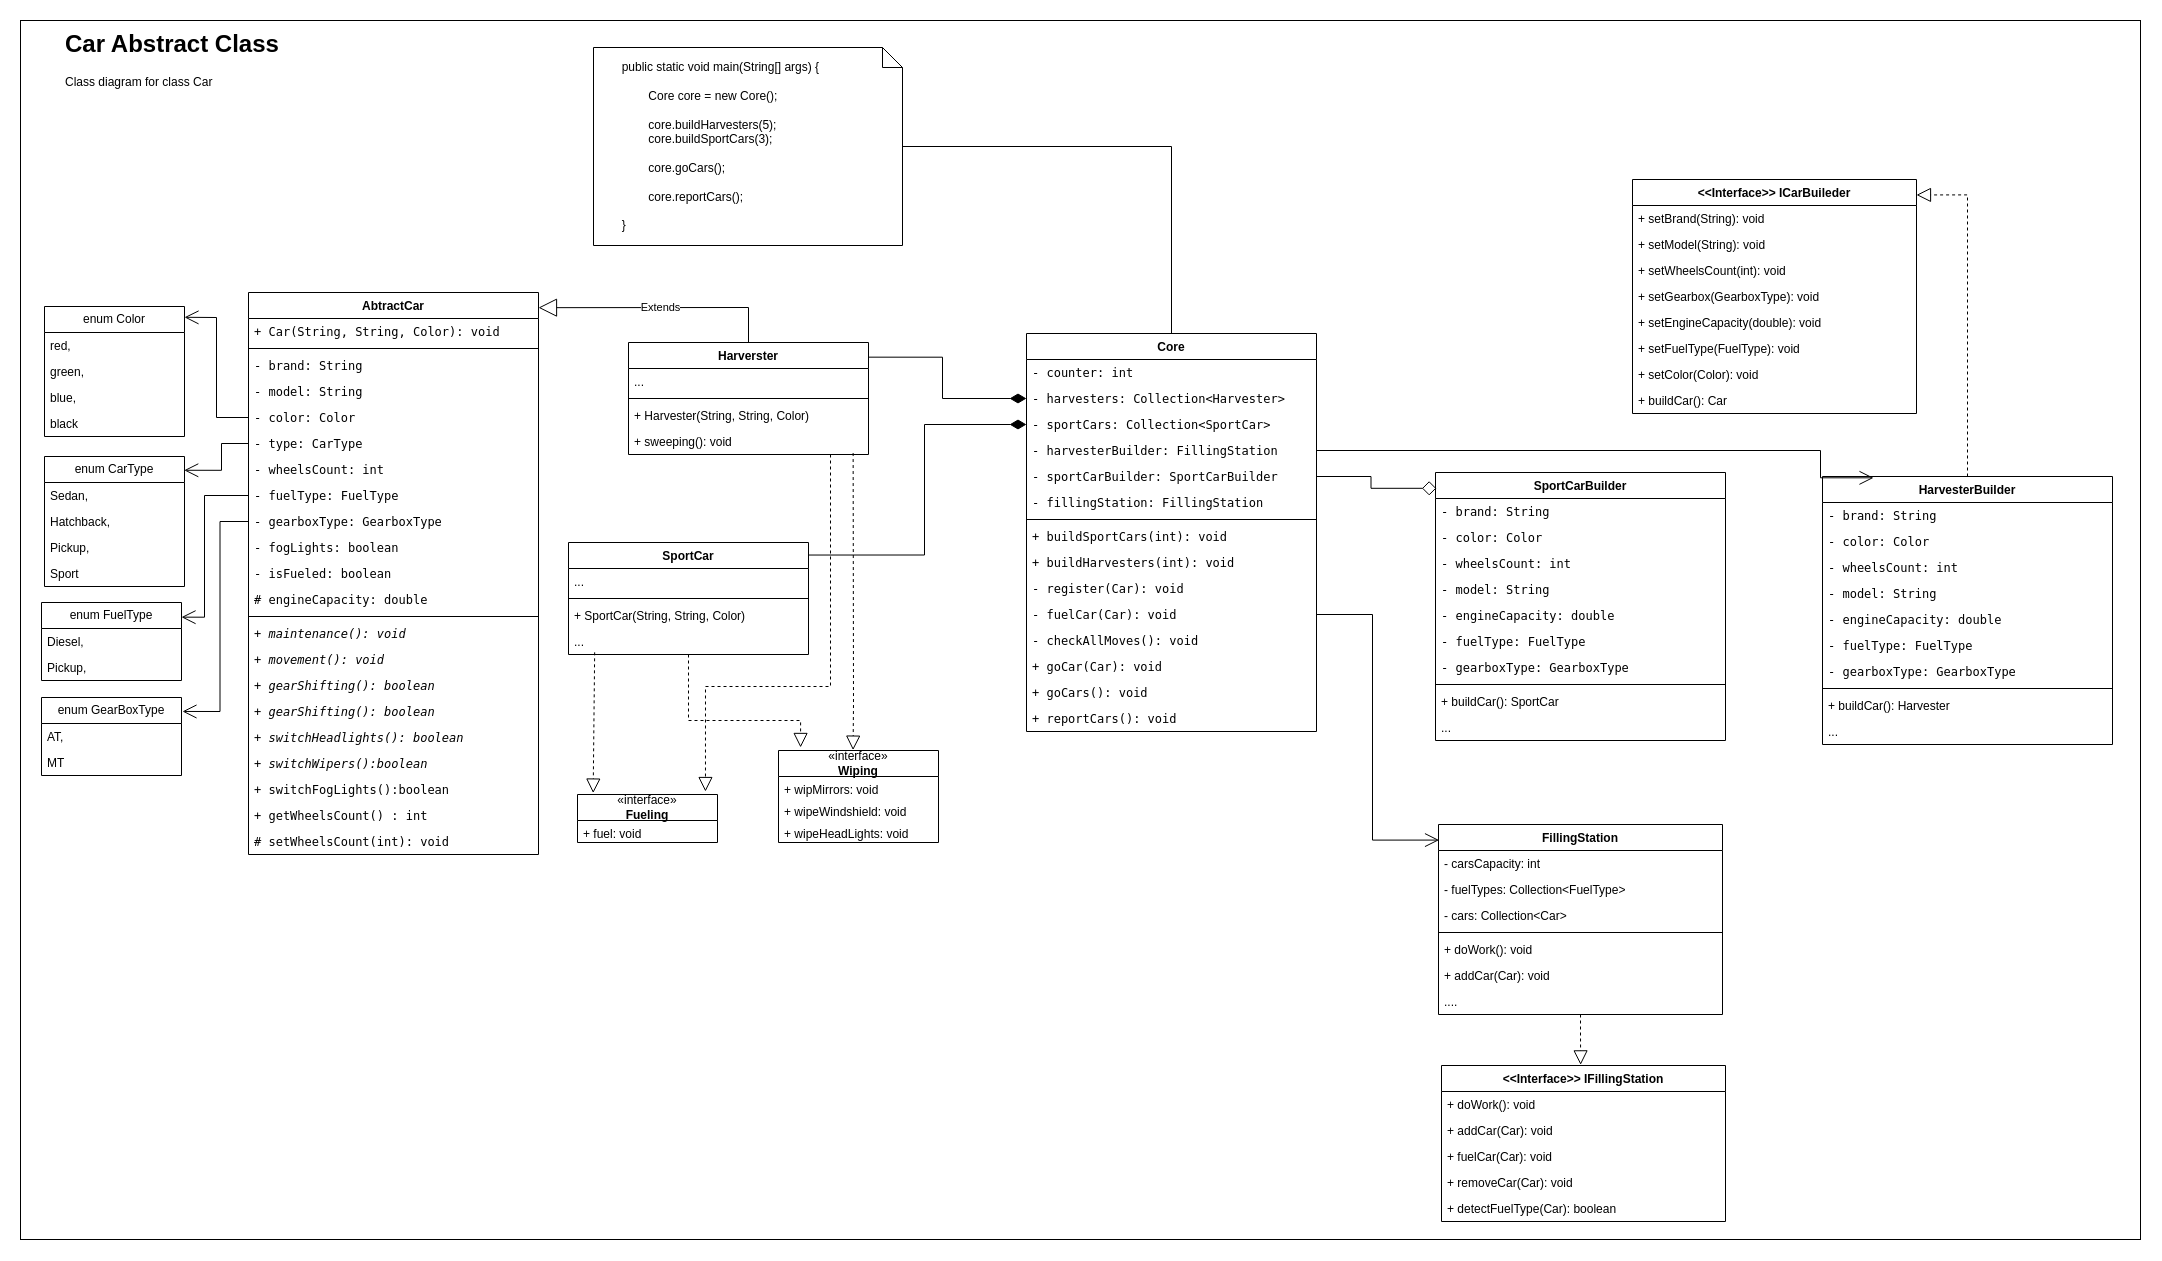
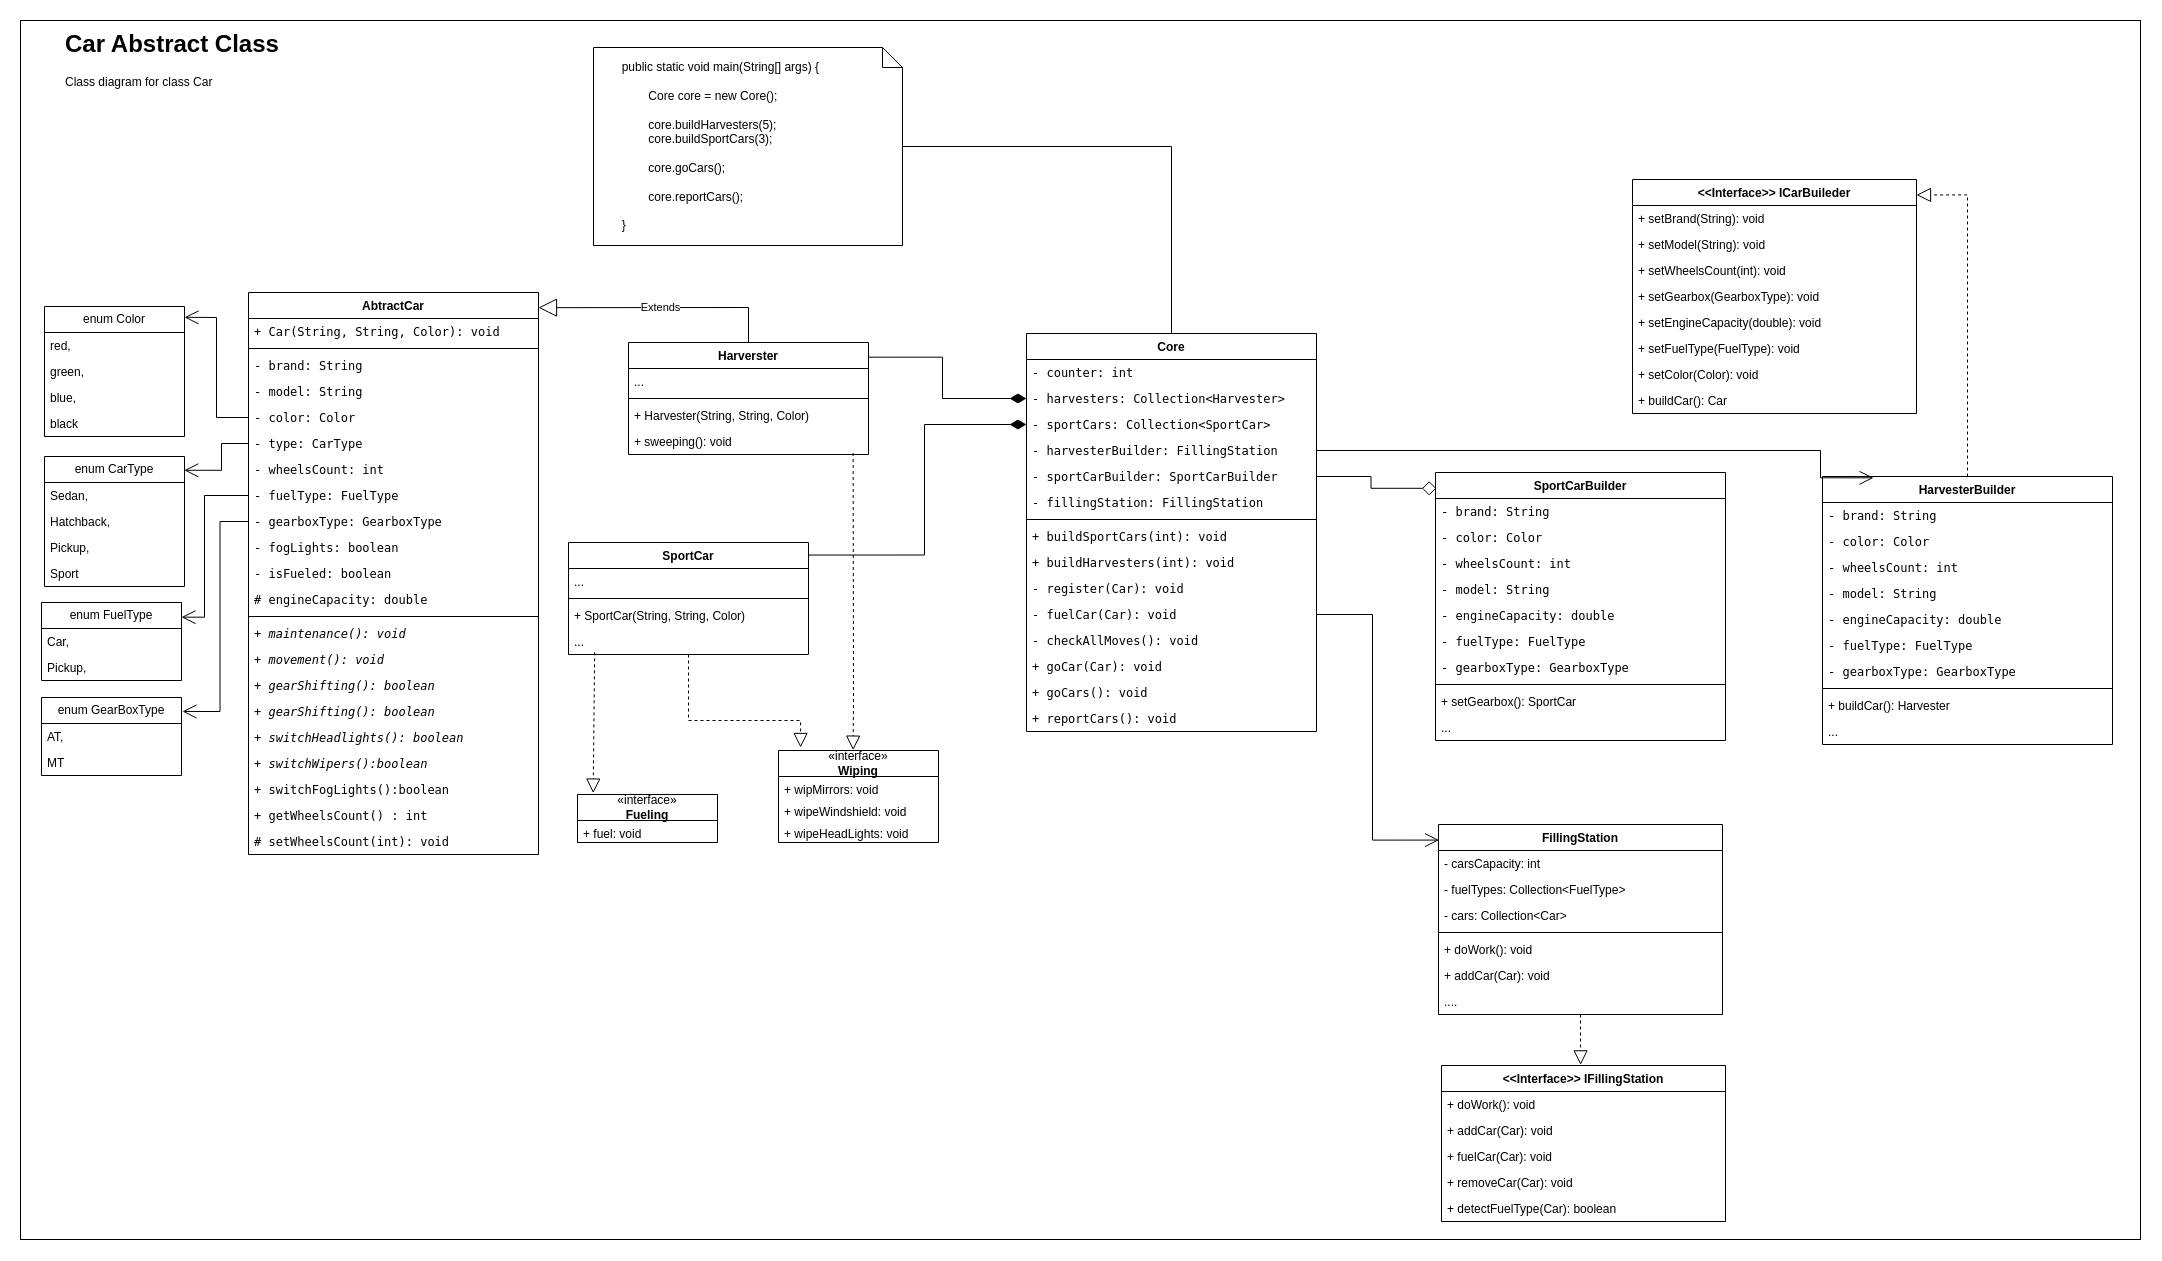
node "Diesel,": label "Diesel," -> "Car,"
edge "Harverster" -> "«interface» Fueling": removed
node "+ buildCar(): SportCar": label "+ buildCar(): SportCar" -> "+ setGearbox(): SportCar"
